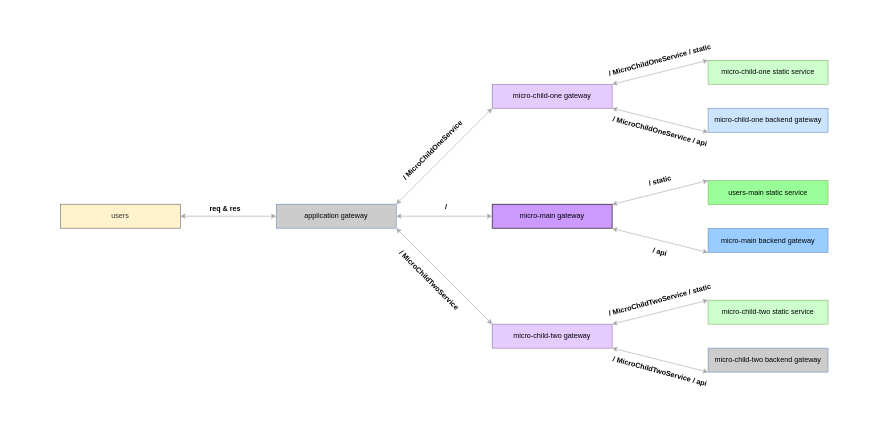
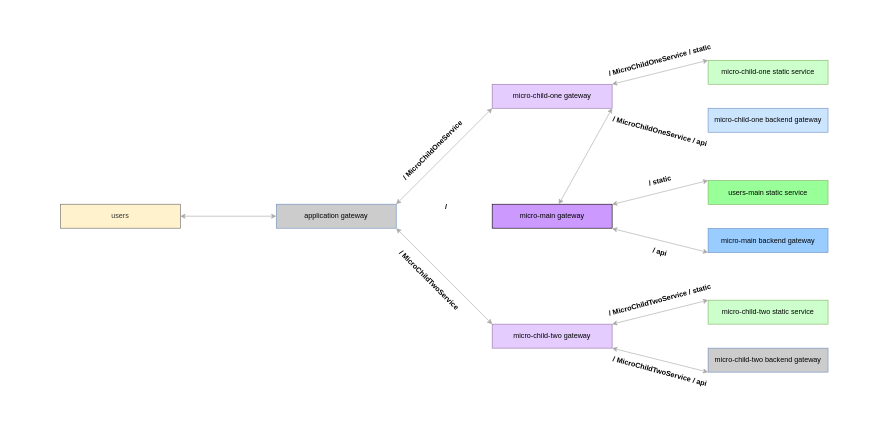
edge "micro-child-one gateway" -- "micro-child-one backend gateway": now "micro-child-one gateway" -- "micro-main gateway"
node "req & res": removed
edge "application gateway" -- "micro-main gateway": removed
